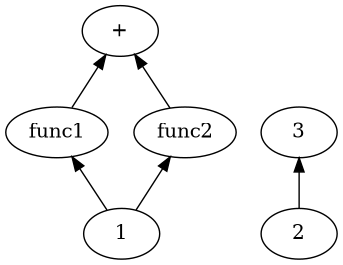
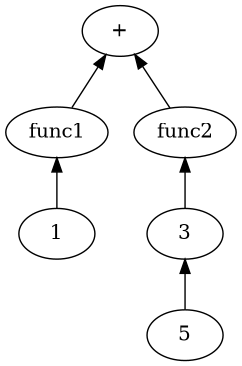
edge "1" -> "func2": now "3" -> "func2"
node "2": label "2" -> "5"
